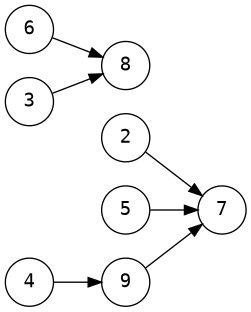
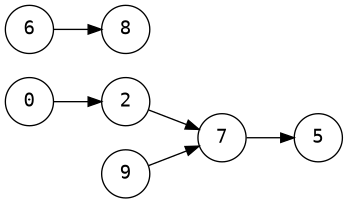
node "0": added
node "3": removed
edge "5" -> "7": reversed
node "4": removed
